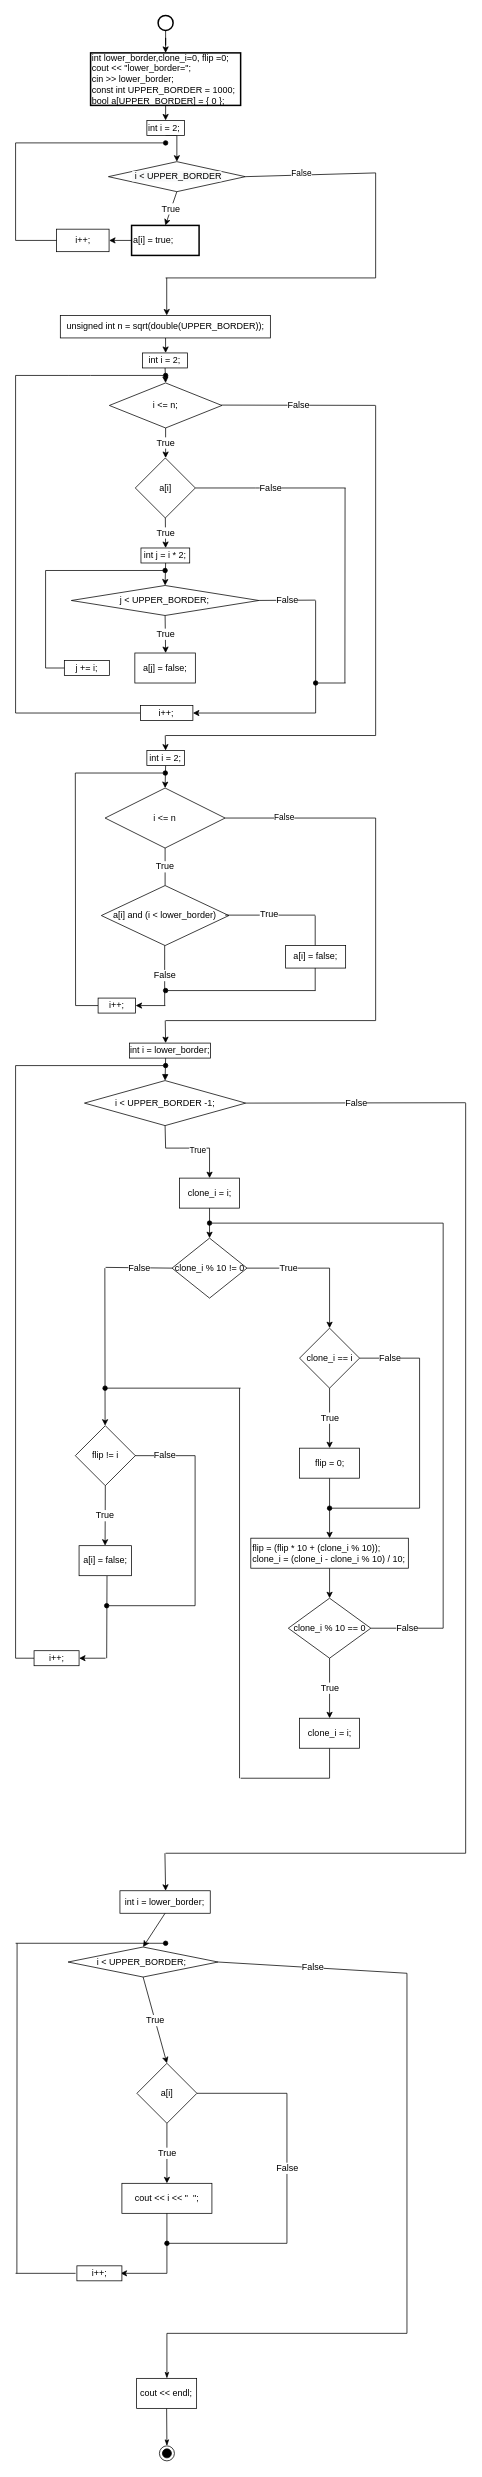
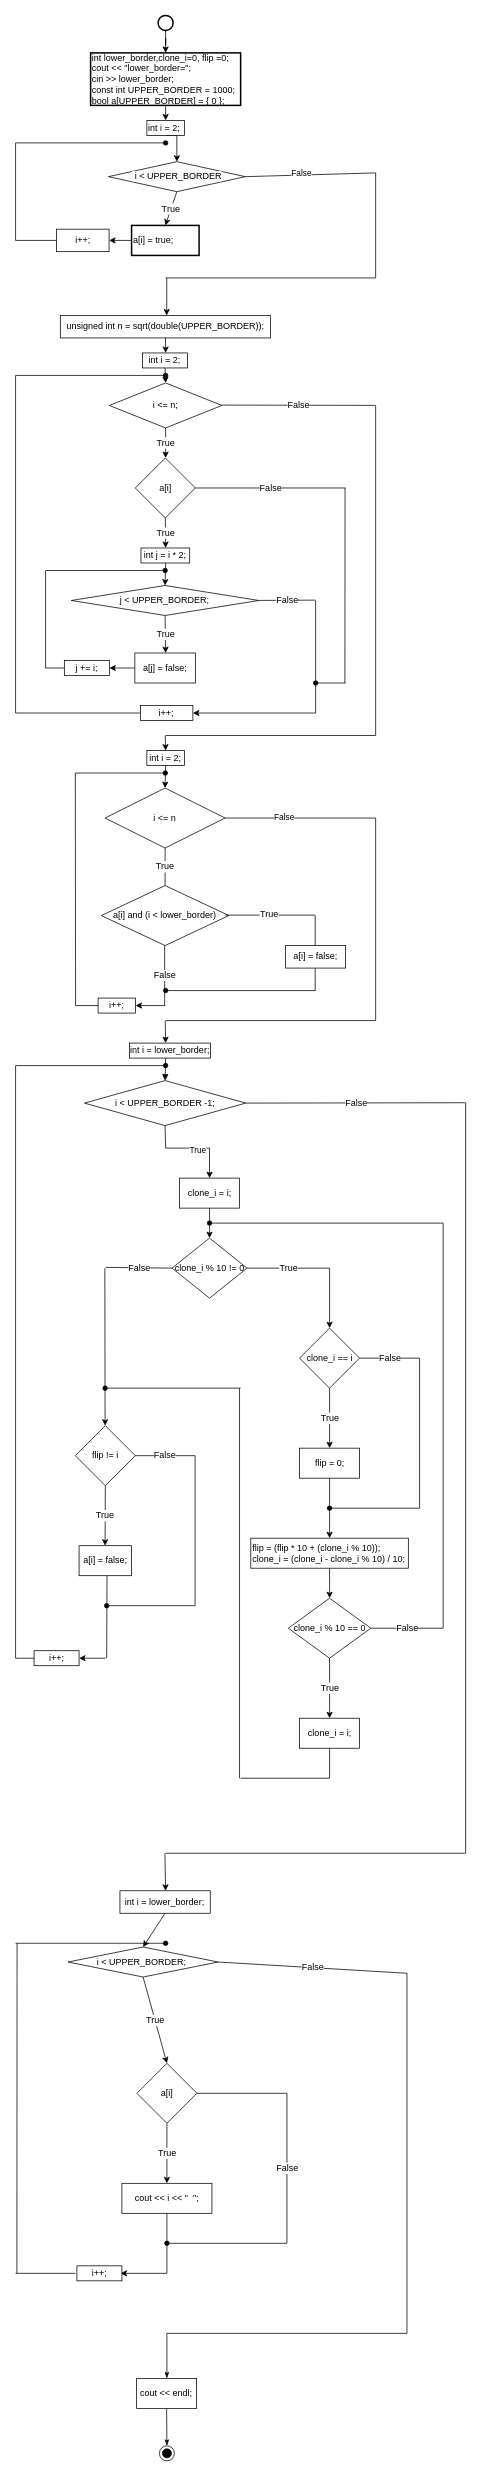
edge "a[j] = false;" -> "j += i;": added
